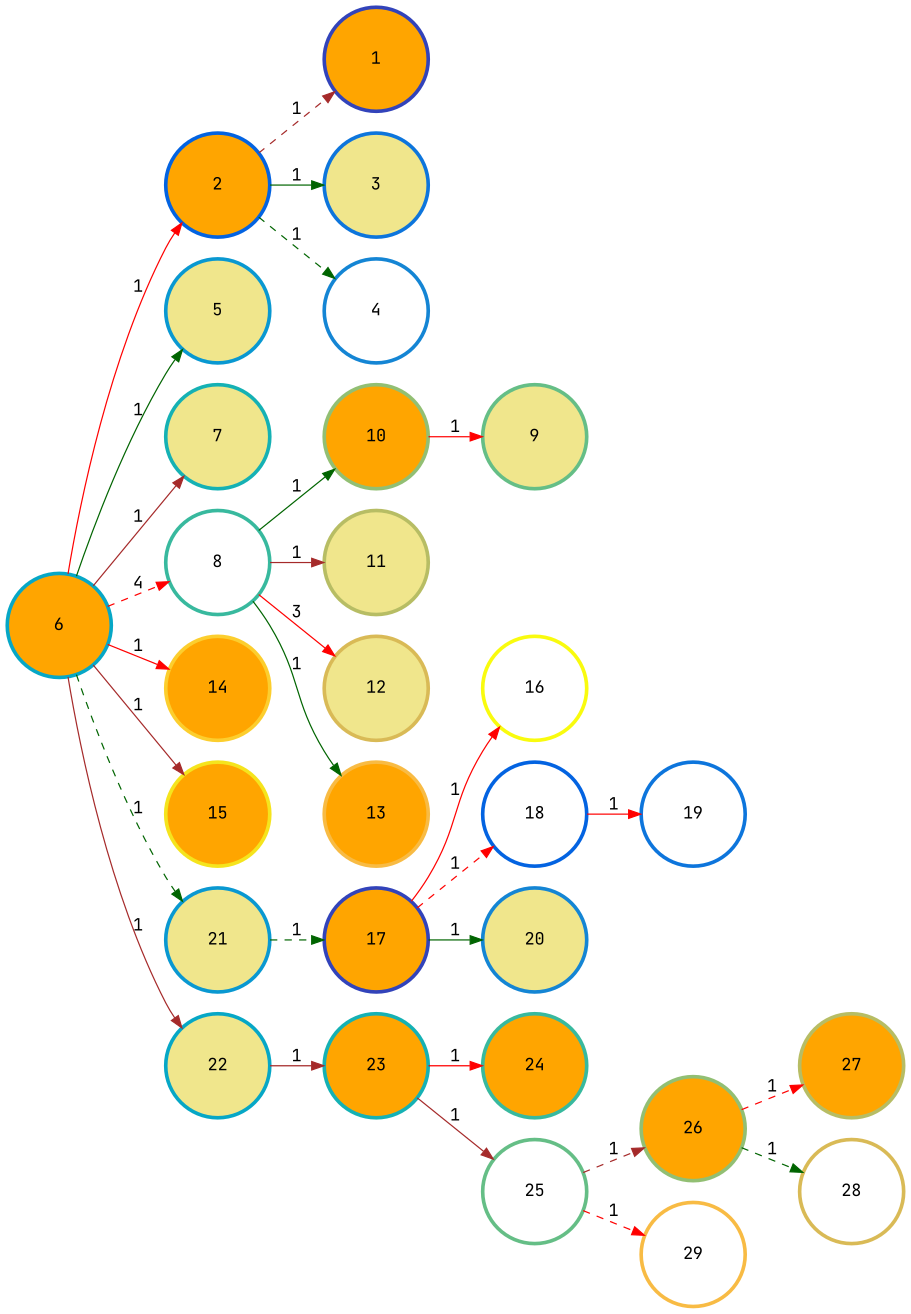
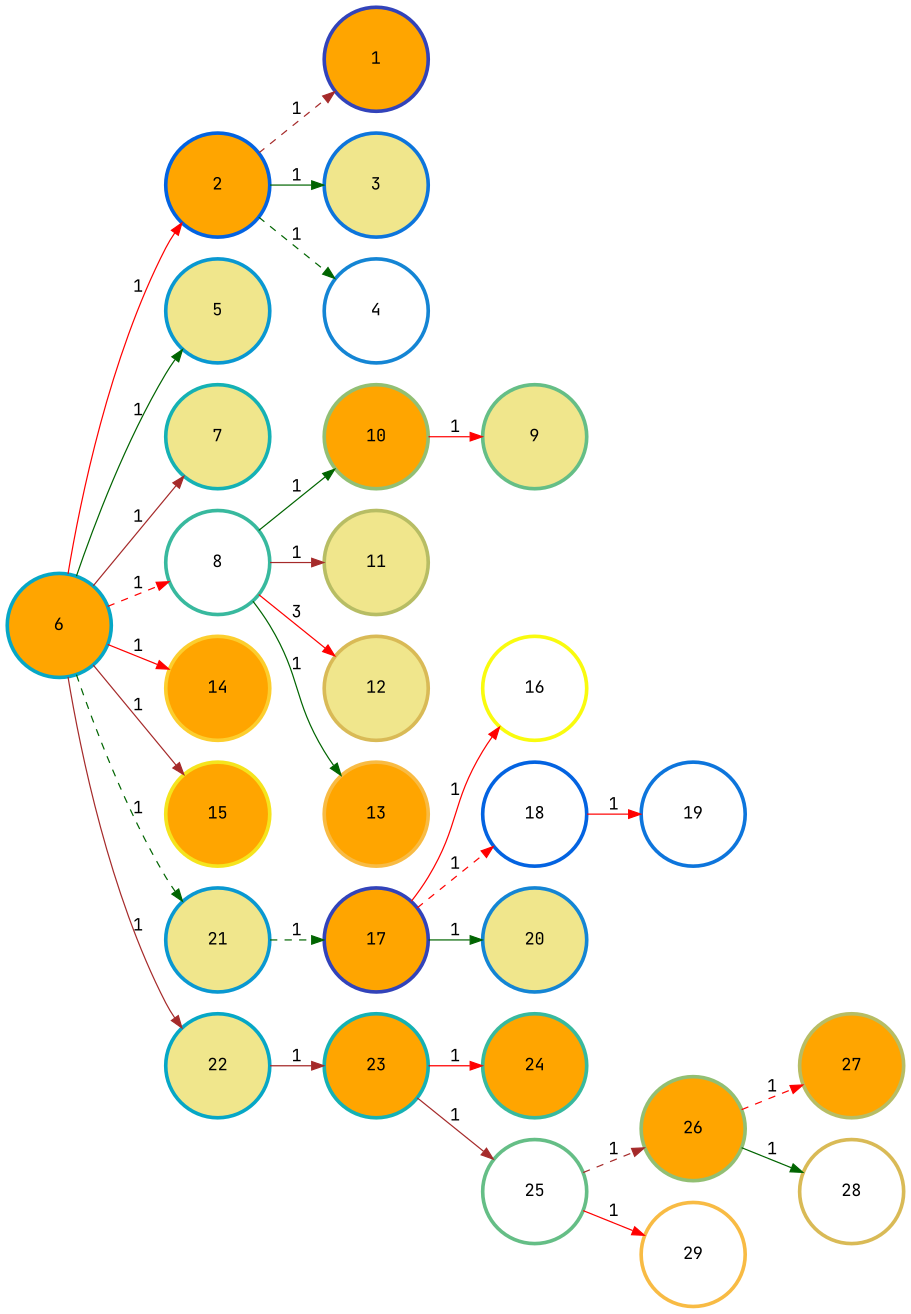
edge "6" -> "8": label "4" -> "1"
edge "26" -> "28": style dashed -> bold
edge "25" -> "29": style dashed -> bold
